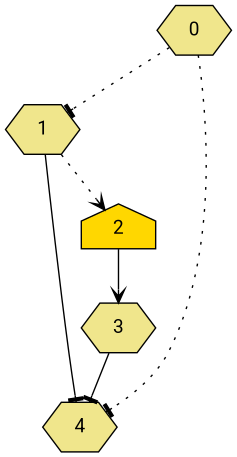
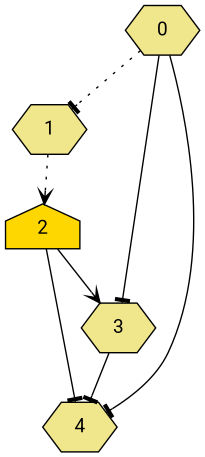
edge "0" -> "3": added
edge "0" -> "4": style dotted -> solid
edge "1" -> "4": now "2" -> "4"
